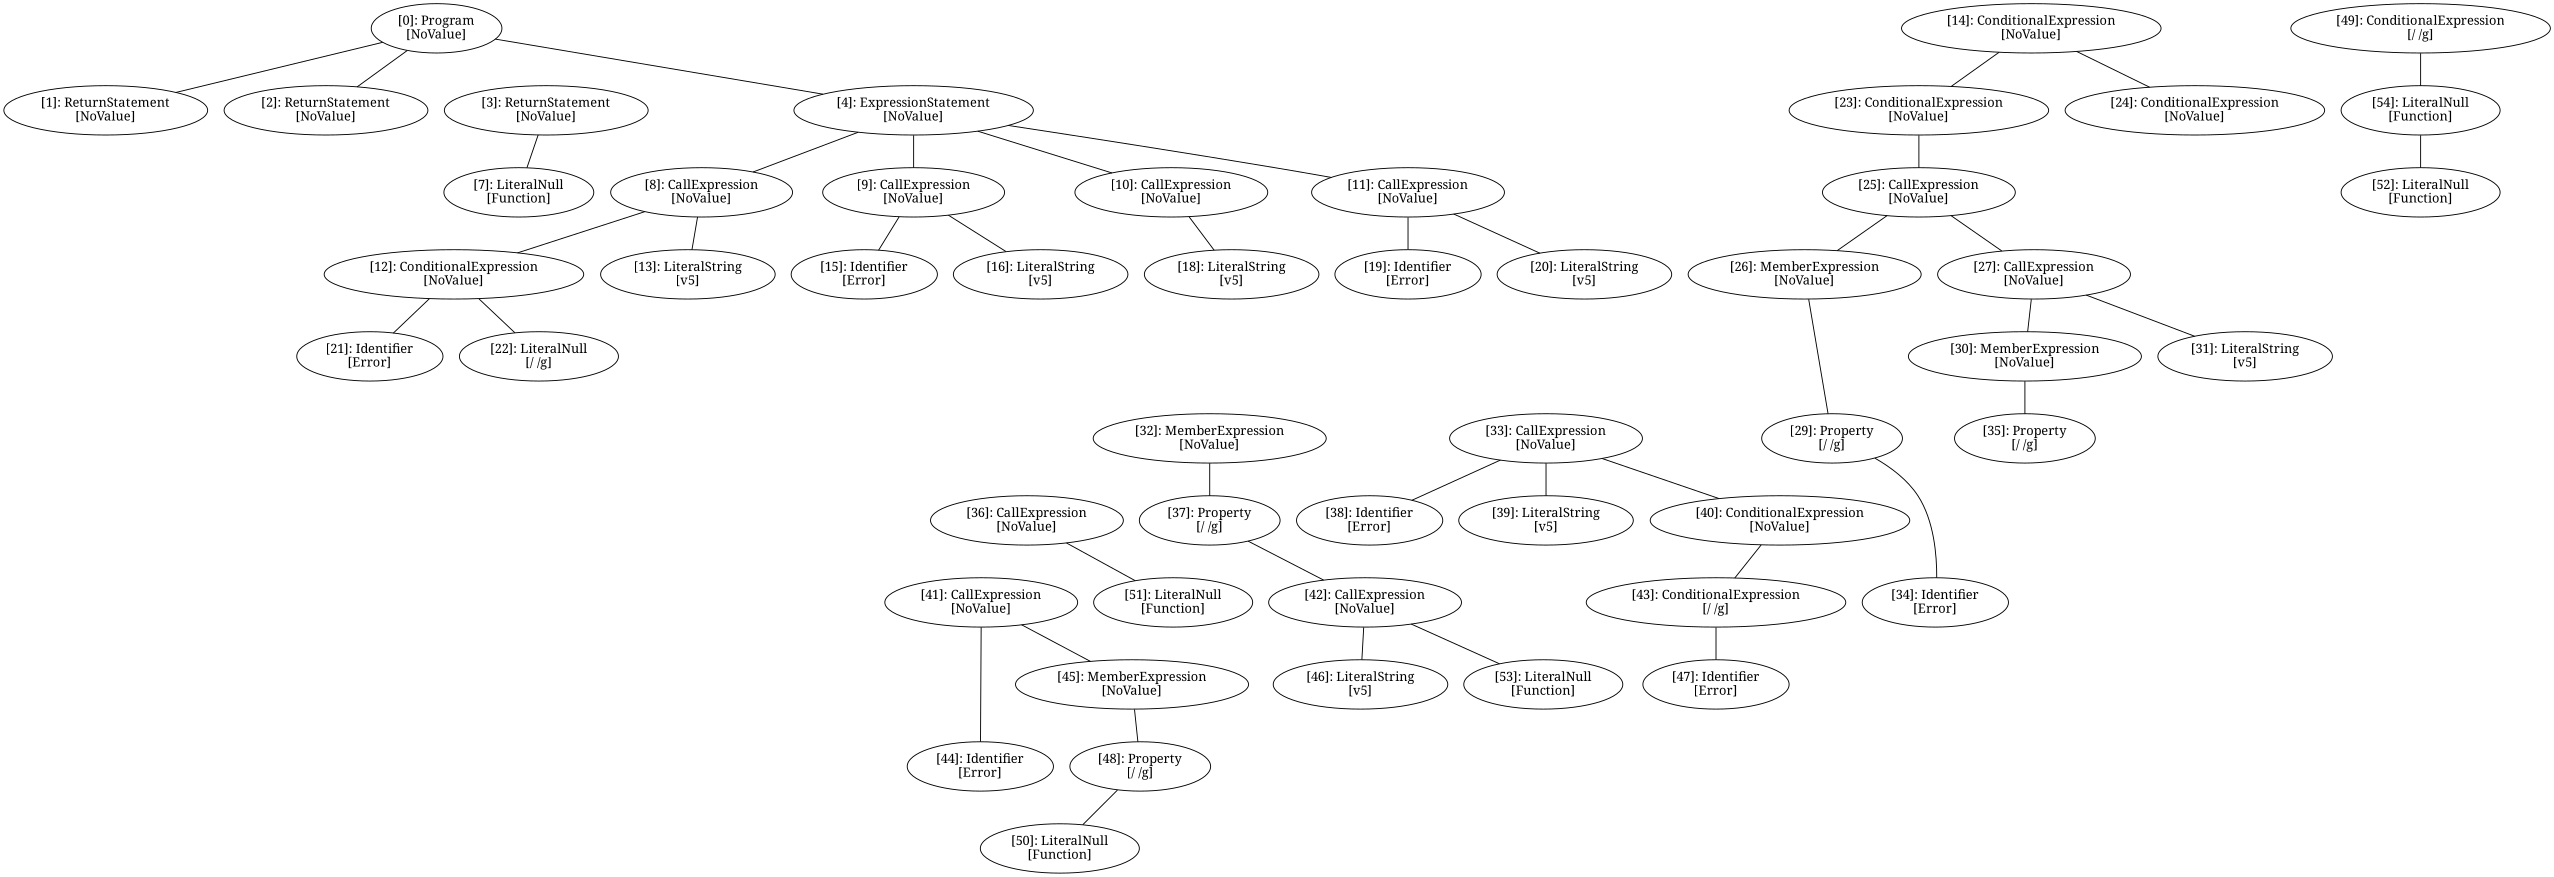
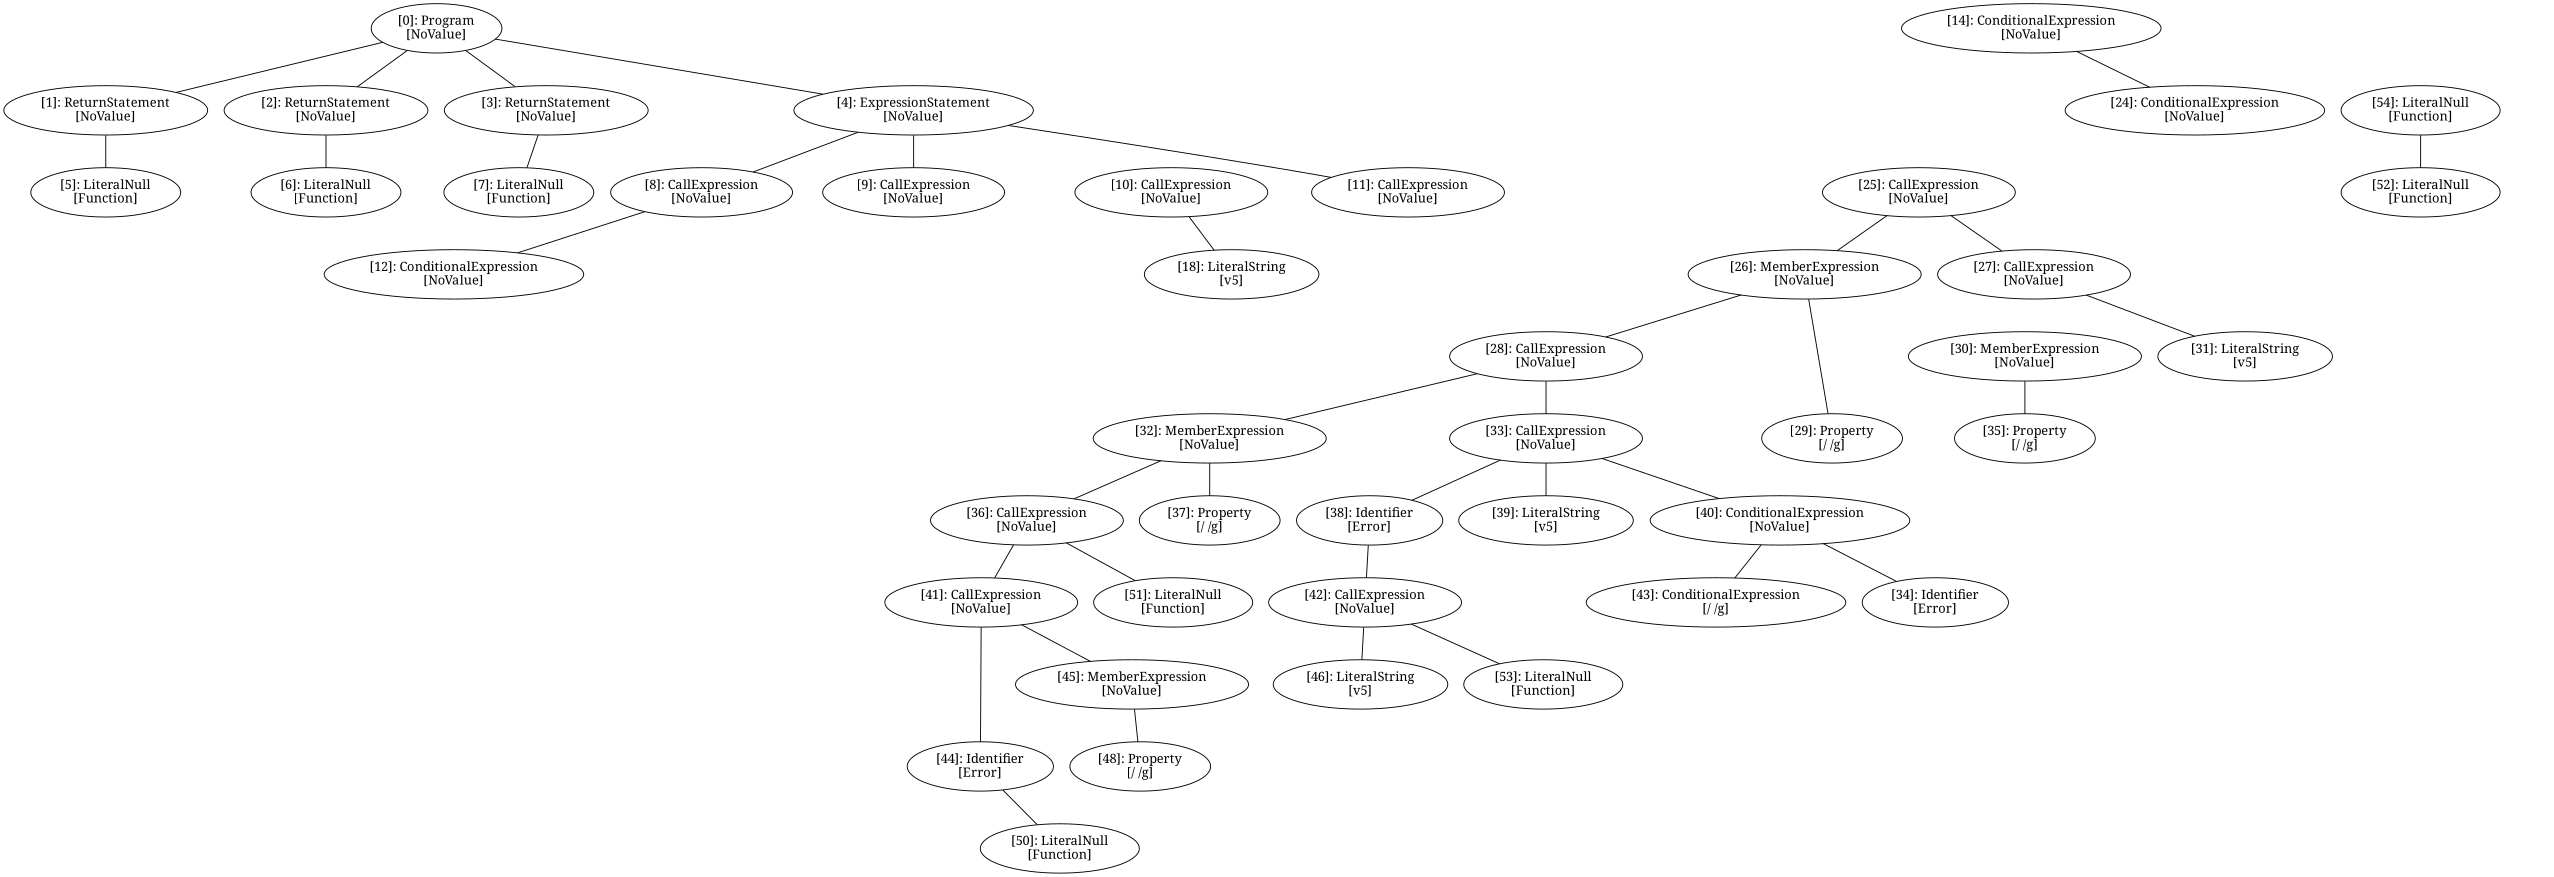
node "[49]: ConditionalExpression [/ /g]": removed
edge "[0]: Program [NoValue]" -- "[3]: ReturnStatement [NoValue]": added
node "[23]: ConditionalExpression [NoValue]": removed
edge "[4]: ExpressionStatement [NoValue]" -- "[10]: CallExpression [NoValue]": removed
node "[5]: LiteralNull [Function]": added
node "[6]: LiteralNull [Function]": added
node "[13]: LiteralString [v5]": removed
node "[15]: Identifier [Error]": removed
node "[16]: LiteralString [v5]": removed
node "[19]: Identifier [Error]": removed
node "[20]: LiteralString [v5]": removed
edge "[27]: CallExpression [NoValue]" -- "[30]: MemberExpression [NoValue]": removed
node "[21]: Identifier [Error]": removed
node "[22]: LiteralNull [/ /g]": removed
node "[28]: CallExpression [NoValue]": added
edge "[32]: MemberExpression [NoValue]" -- "[36]: CallExpression [NoValue]": added
edge "[29]: Property [/ /g]" -- "[34]: Identifier [Error]": now "[40]: ConditionalExpression [NoValue]" -- "[34]: Identifier [Error]"
edge "[36]: CallExpression [NoValue]" -- "[41]: CallExpression [NoValue]": added
edge "[37]: Property [/ /g]" -- "[42]: CallExpression [NoValue]": now "[38]: Identifier [Error]" -- "[42]: CallExpression [NoValue]"
node "[47]: Identifier [Error]": removed
edge "[48]: Property [/ /g]" -- "[50]: LiteralNull [Function]": now "[44]: Identifier [Error]" -- "[50]: LiteralNull [Function]"
